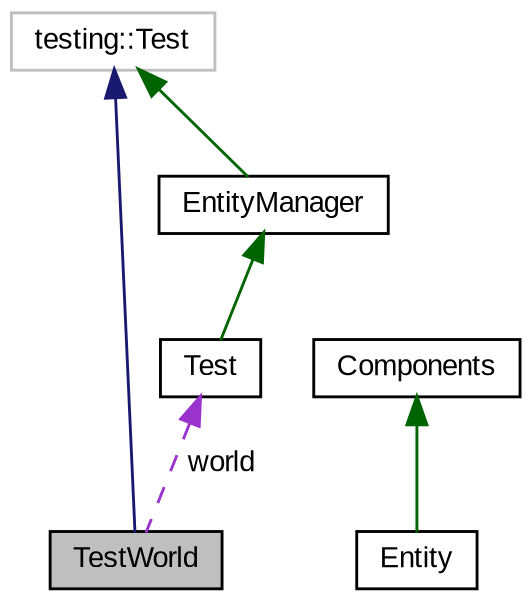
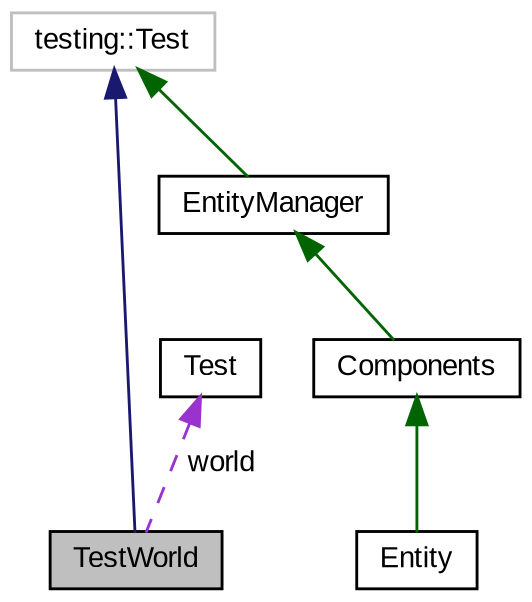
edge "Test" -> "EntityManager": now "Components" -> "EntityManager"
